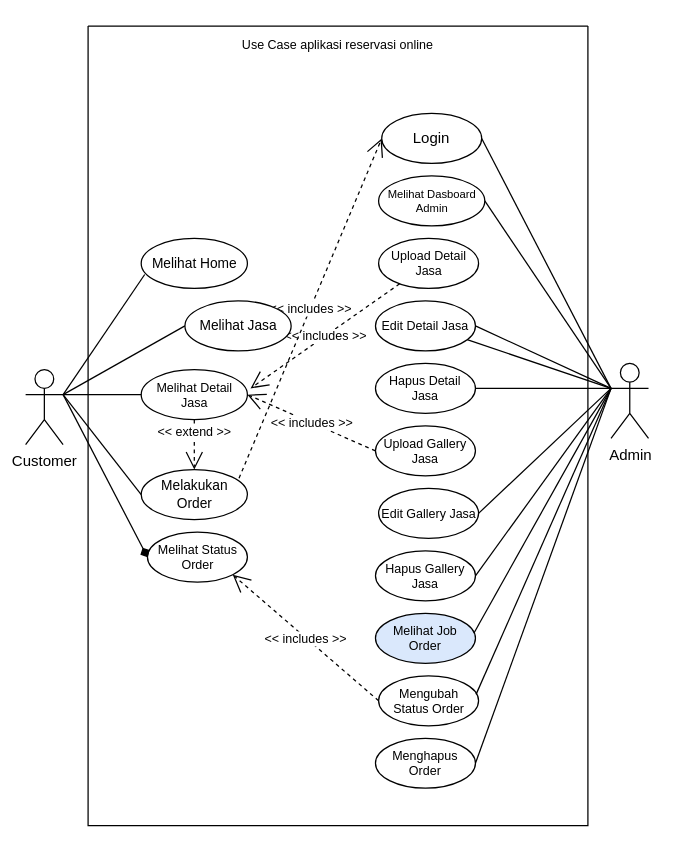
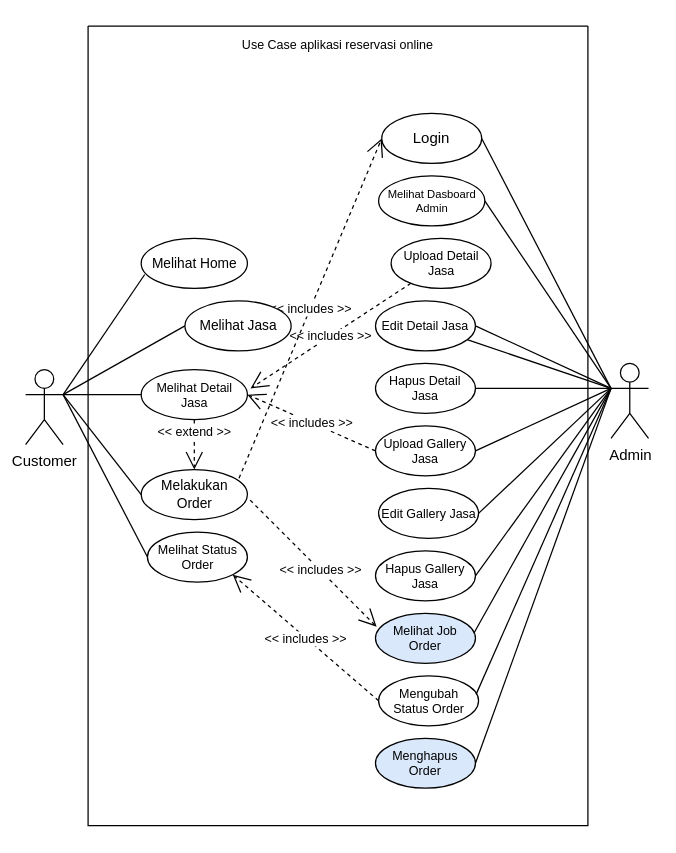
node "Upload Detail Jasa": moved (429, 263) -> (441, 263)
edge "Admin" -- "Upload Gallery Jasa": added
edge "Customer" -> "Melihat Status Order": arrowhead diamond -> none
edge "Melakukan Order" -> "Melihat Job Order": added, label "<< includes >>"
node "Menghapus Order": fillcolor #ffffff -> #dae8fc
